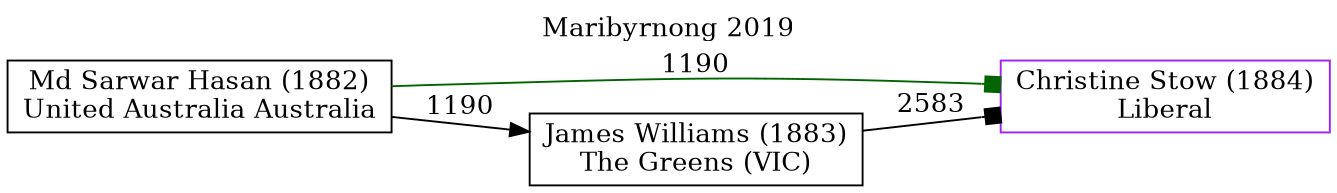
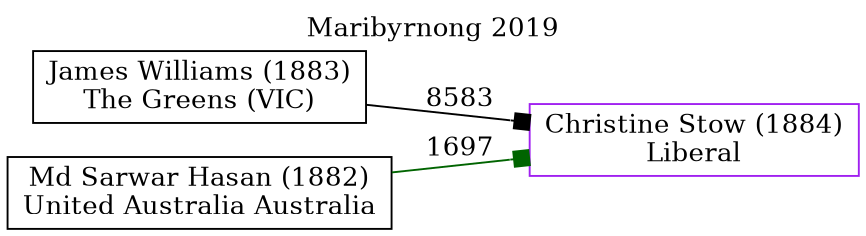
edge "Md Sarwar Hasan (1882) United Australia Australia" -> "Christine Stow (1884) Liberal": label "1190" -> "1697"
edge "James Williams (1883) The Greens (VIC)" -> "Christine Stow (1884) Liberal": label "2583" -> "8583"
edge "Md Sarwar Hasan (1882) United Australia Australia" -> "James Williams (1883) The Greens (VIC)": removed, label "1190"
